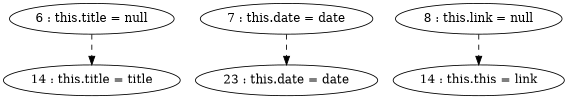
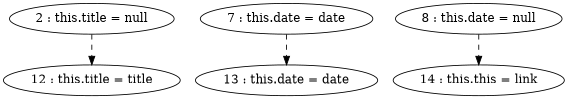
node "6 : this.title = null": label "6 : this.title = null" -> "2 : this.title = null"
node "8 : this.link = null": label "8 : this.link = null" -> "8 : this.date = null"
node "14 : this.title = title": label "14 : this.title = title" -> "12 : this.title = title"
node "23 : this.date = date": label "23 : this.date = date" -> "13 : this.date = date"
